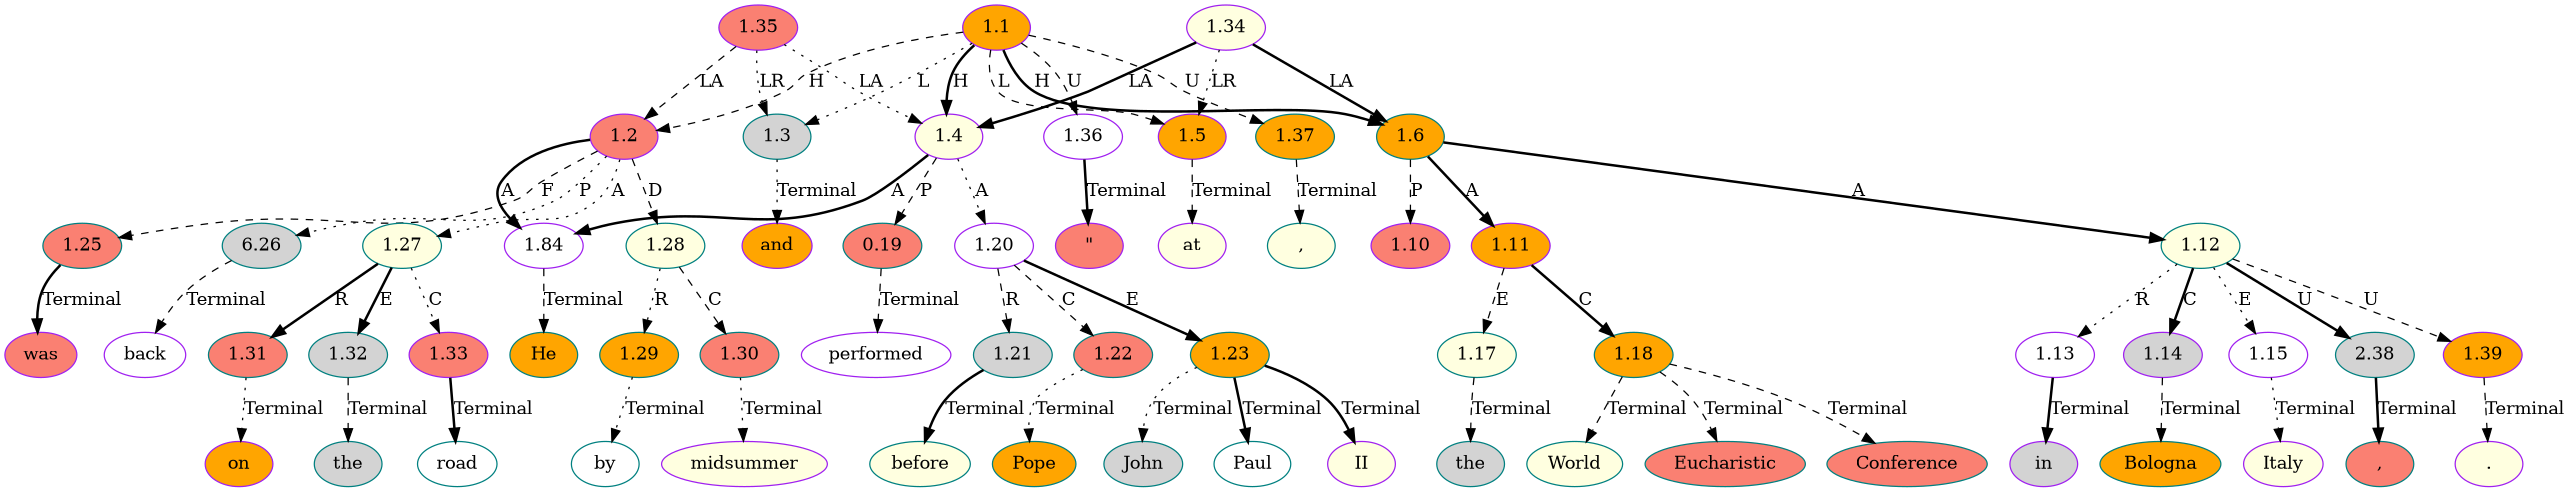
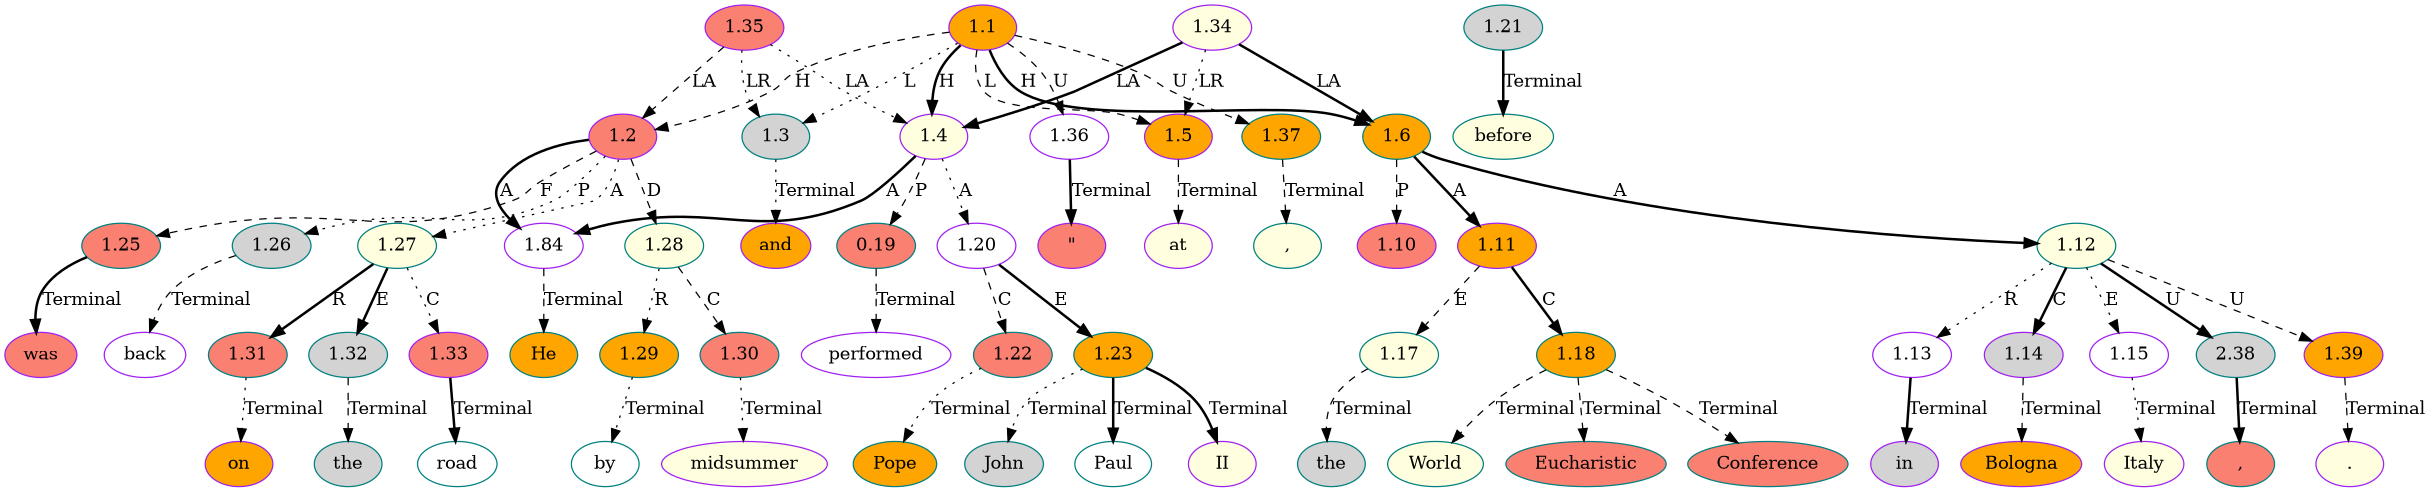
node "6.26": label "6.26" -> "1.26"
edge "1.20" -> "1.21": removed, label "R"
node "Bologna": color teal -> purple
